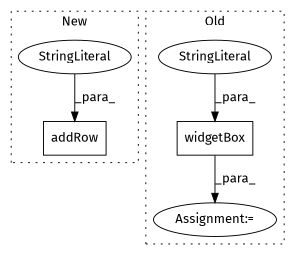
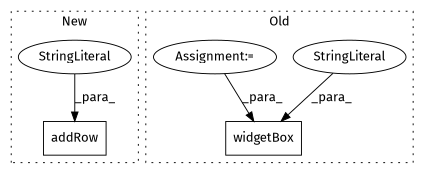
edge "widgetBox" -> "Assignment:=": reversed
